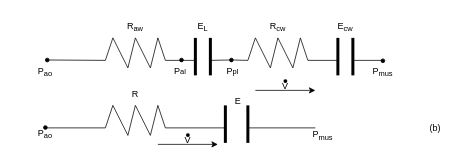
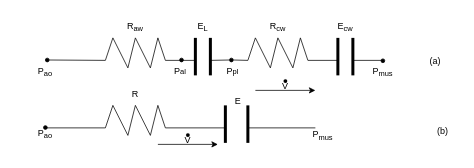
node "(a)": added
node "(b)": moved (435, 128) -> (443, 131)
